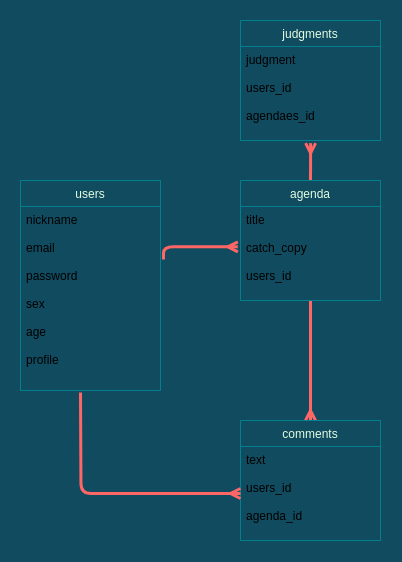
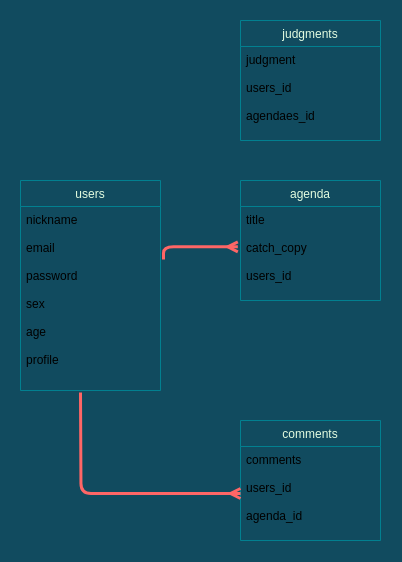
edge "agenda" -> "judgment users_id agendaes_id": removed
edge "agenda" -> "comments": removed
node "text users_id agenda_id": label "text users_id agenda_id" -> "comments users_id agenda_id"
